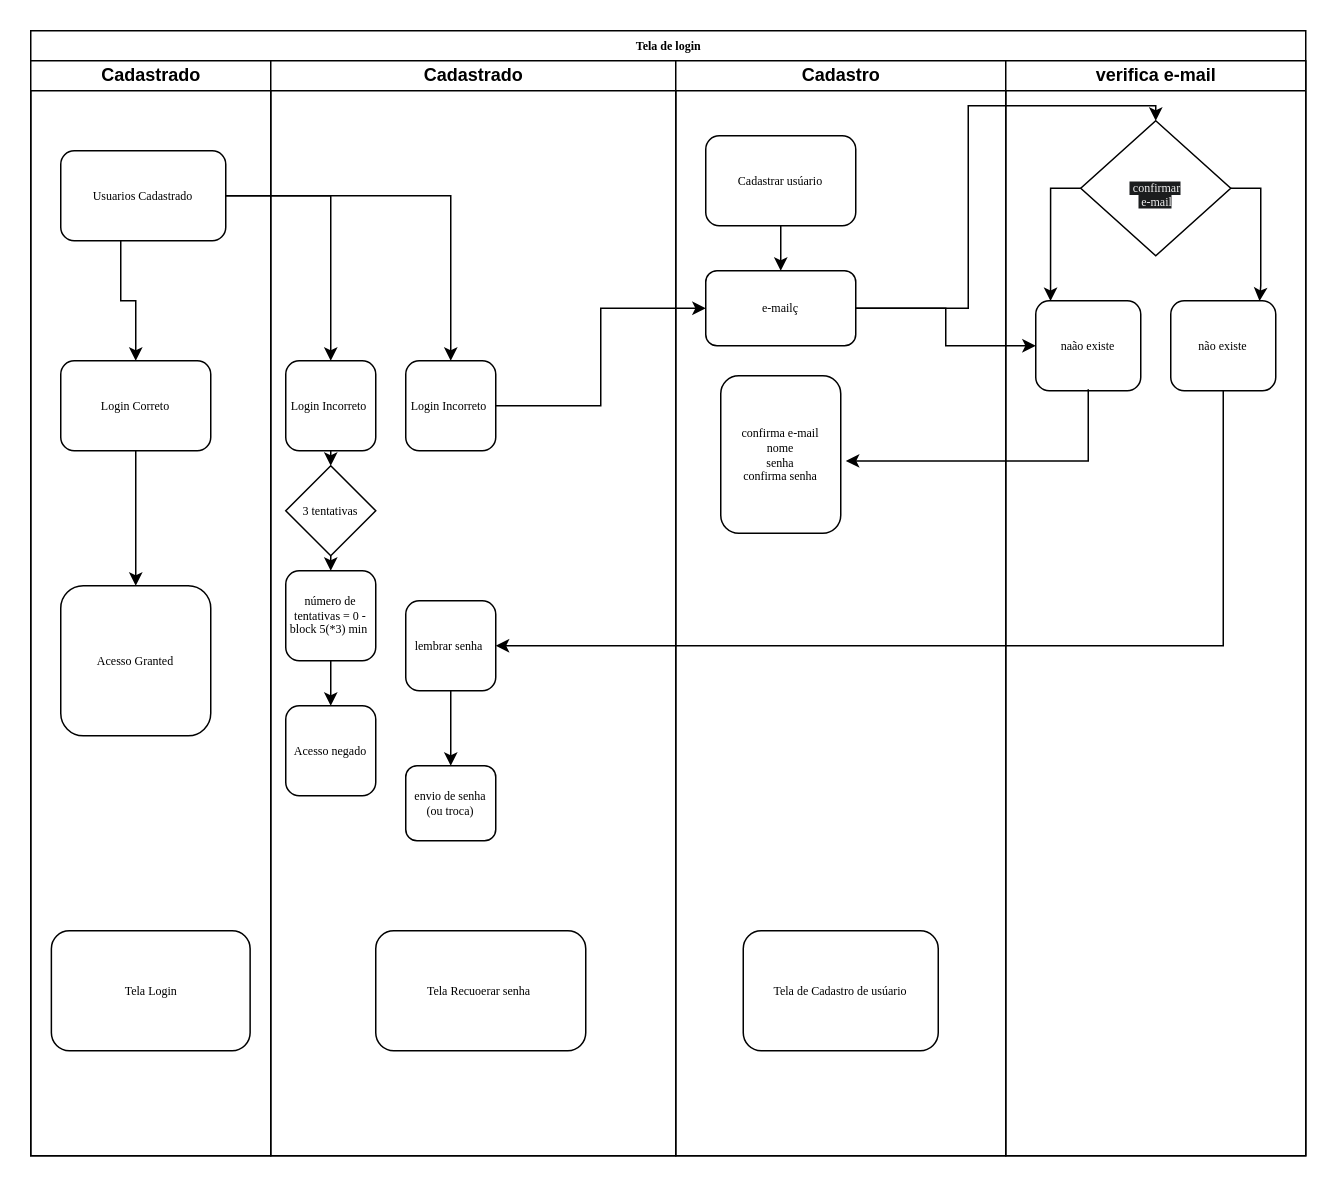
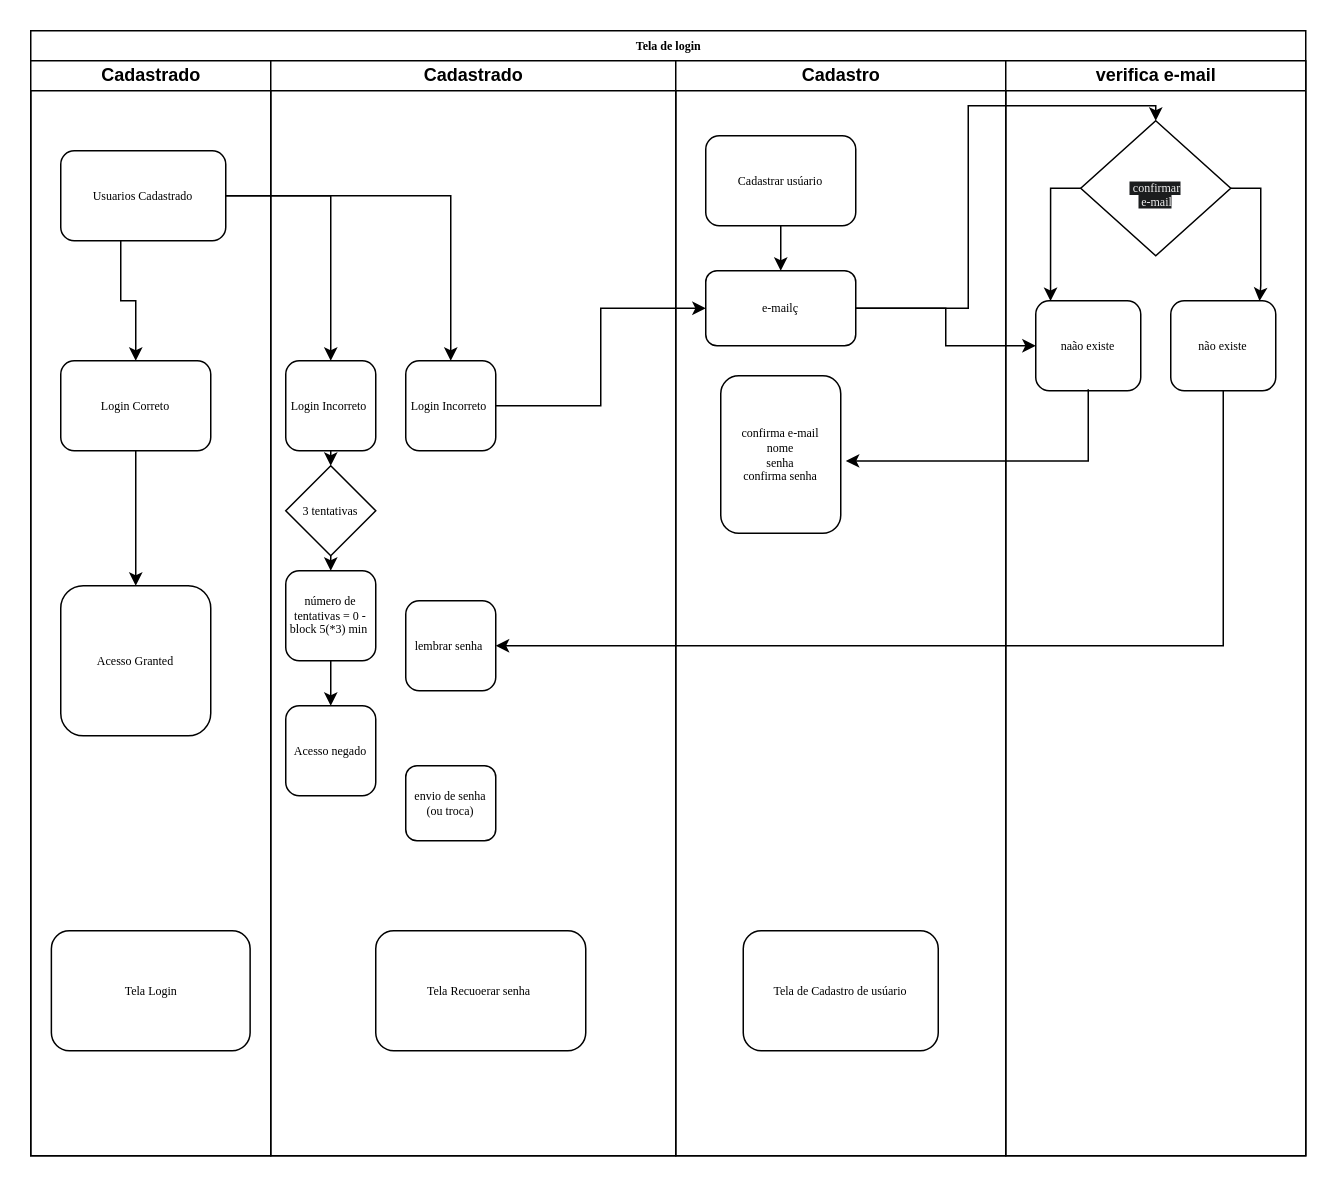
edge "lembrar senha" -> "envio de senha (ou troca)": removed
